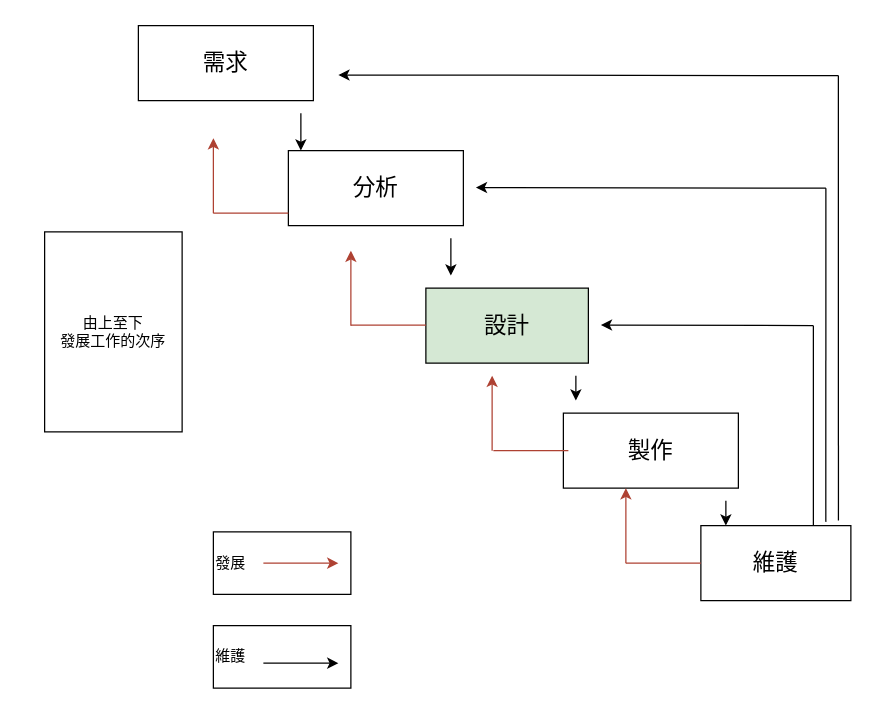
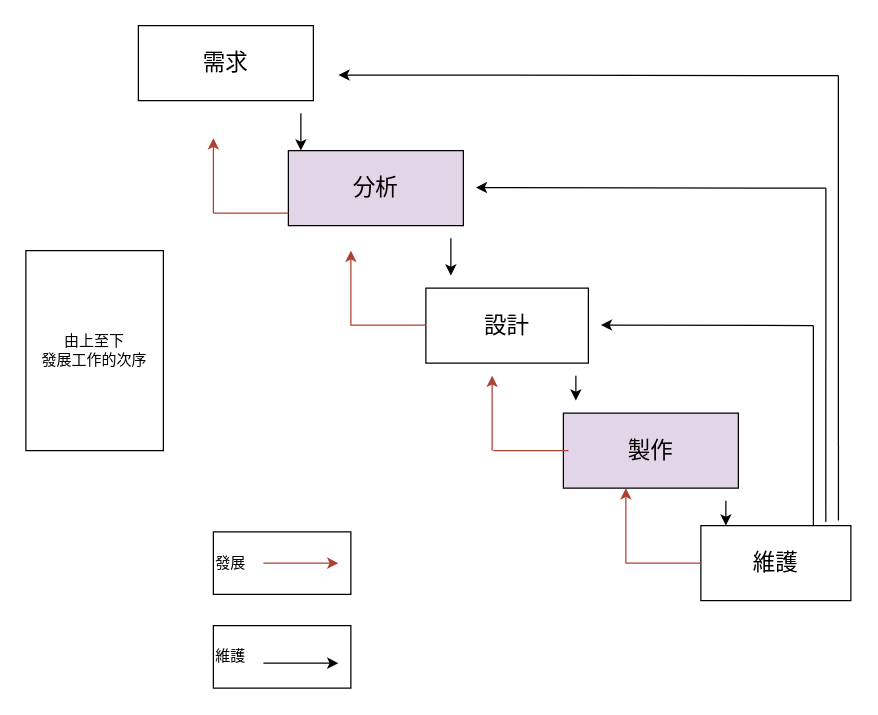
node "分析": fillcolor #ffffff -> #e1d5e7
node "設計": fillcolor #d5e8d4 -> #ffffff
node "由上至下 發展工作的次序": moved (113, 332) -> (94, 351)
node "製作": fillcolor #ffffff -> #e1d5e7
